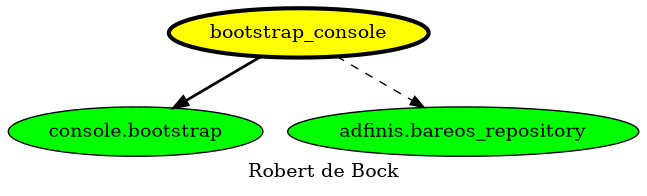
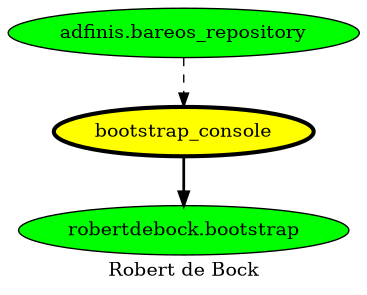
edge "bootstrap_console" -> "adfinis.bareos_repository": reversed
node "console.bootstrap": label "console.bootstrap" -> "robertdebock.bootstrap"
